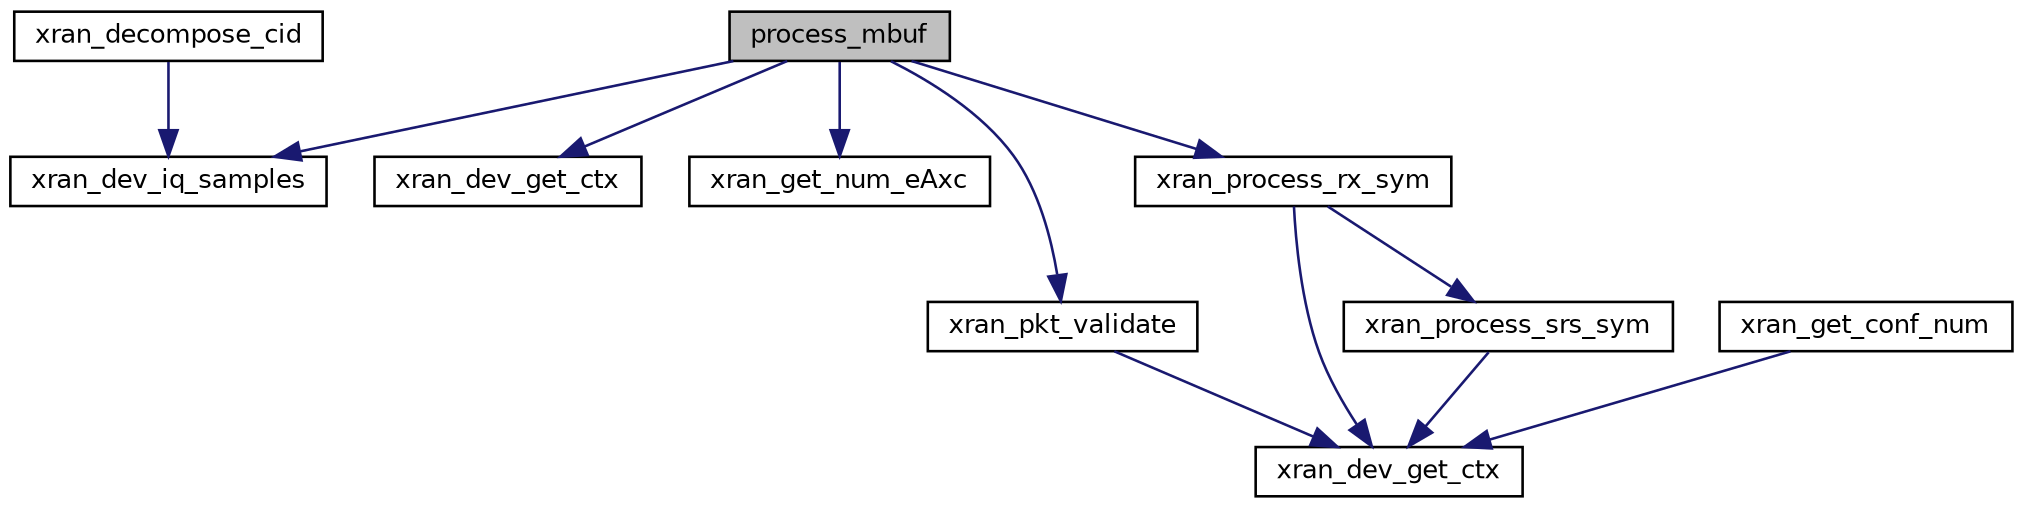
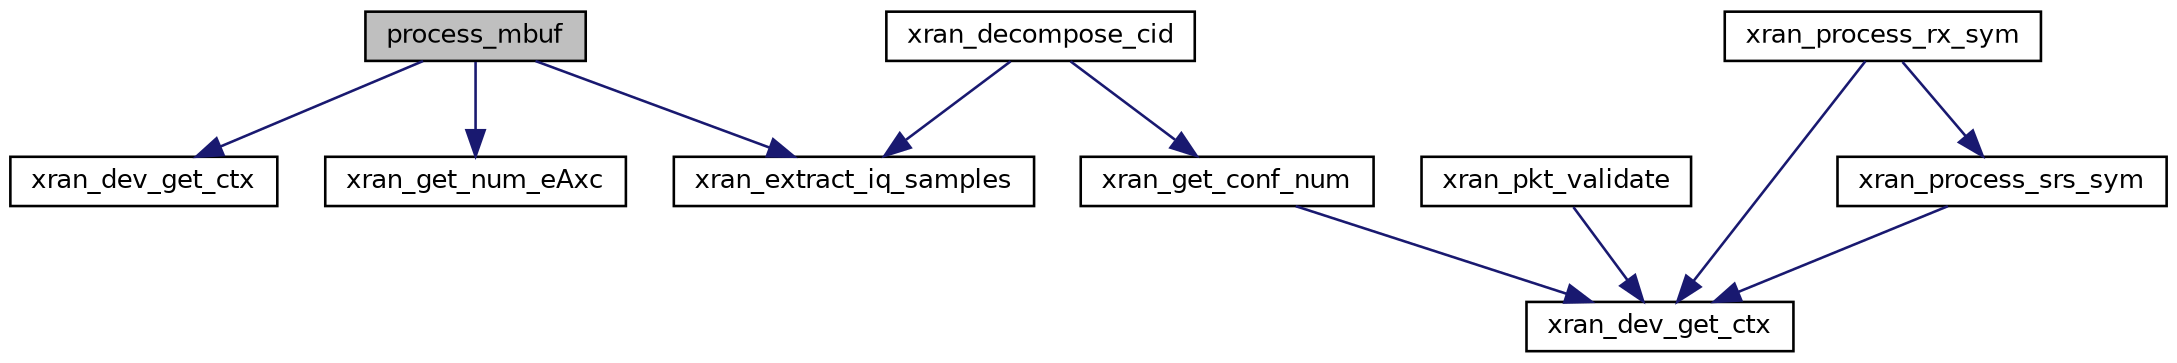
edge "xran_decompose_cid" -> "xran_get_conf_num": added
edge "process_mbuf" -> "xran_process_rx_sym": removed
edge "process_mbuf" -> "xran_pkt_validate": removed
node "xran_dev_iq_samples": label "xran_dev_iq_samples" -> "xran_extract_iq_samples"
